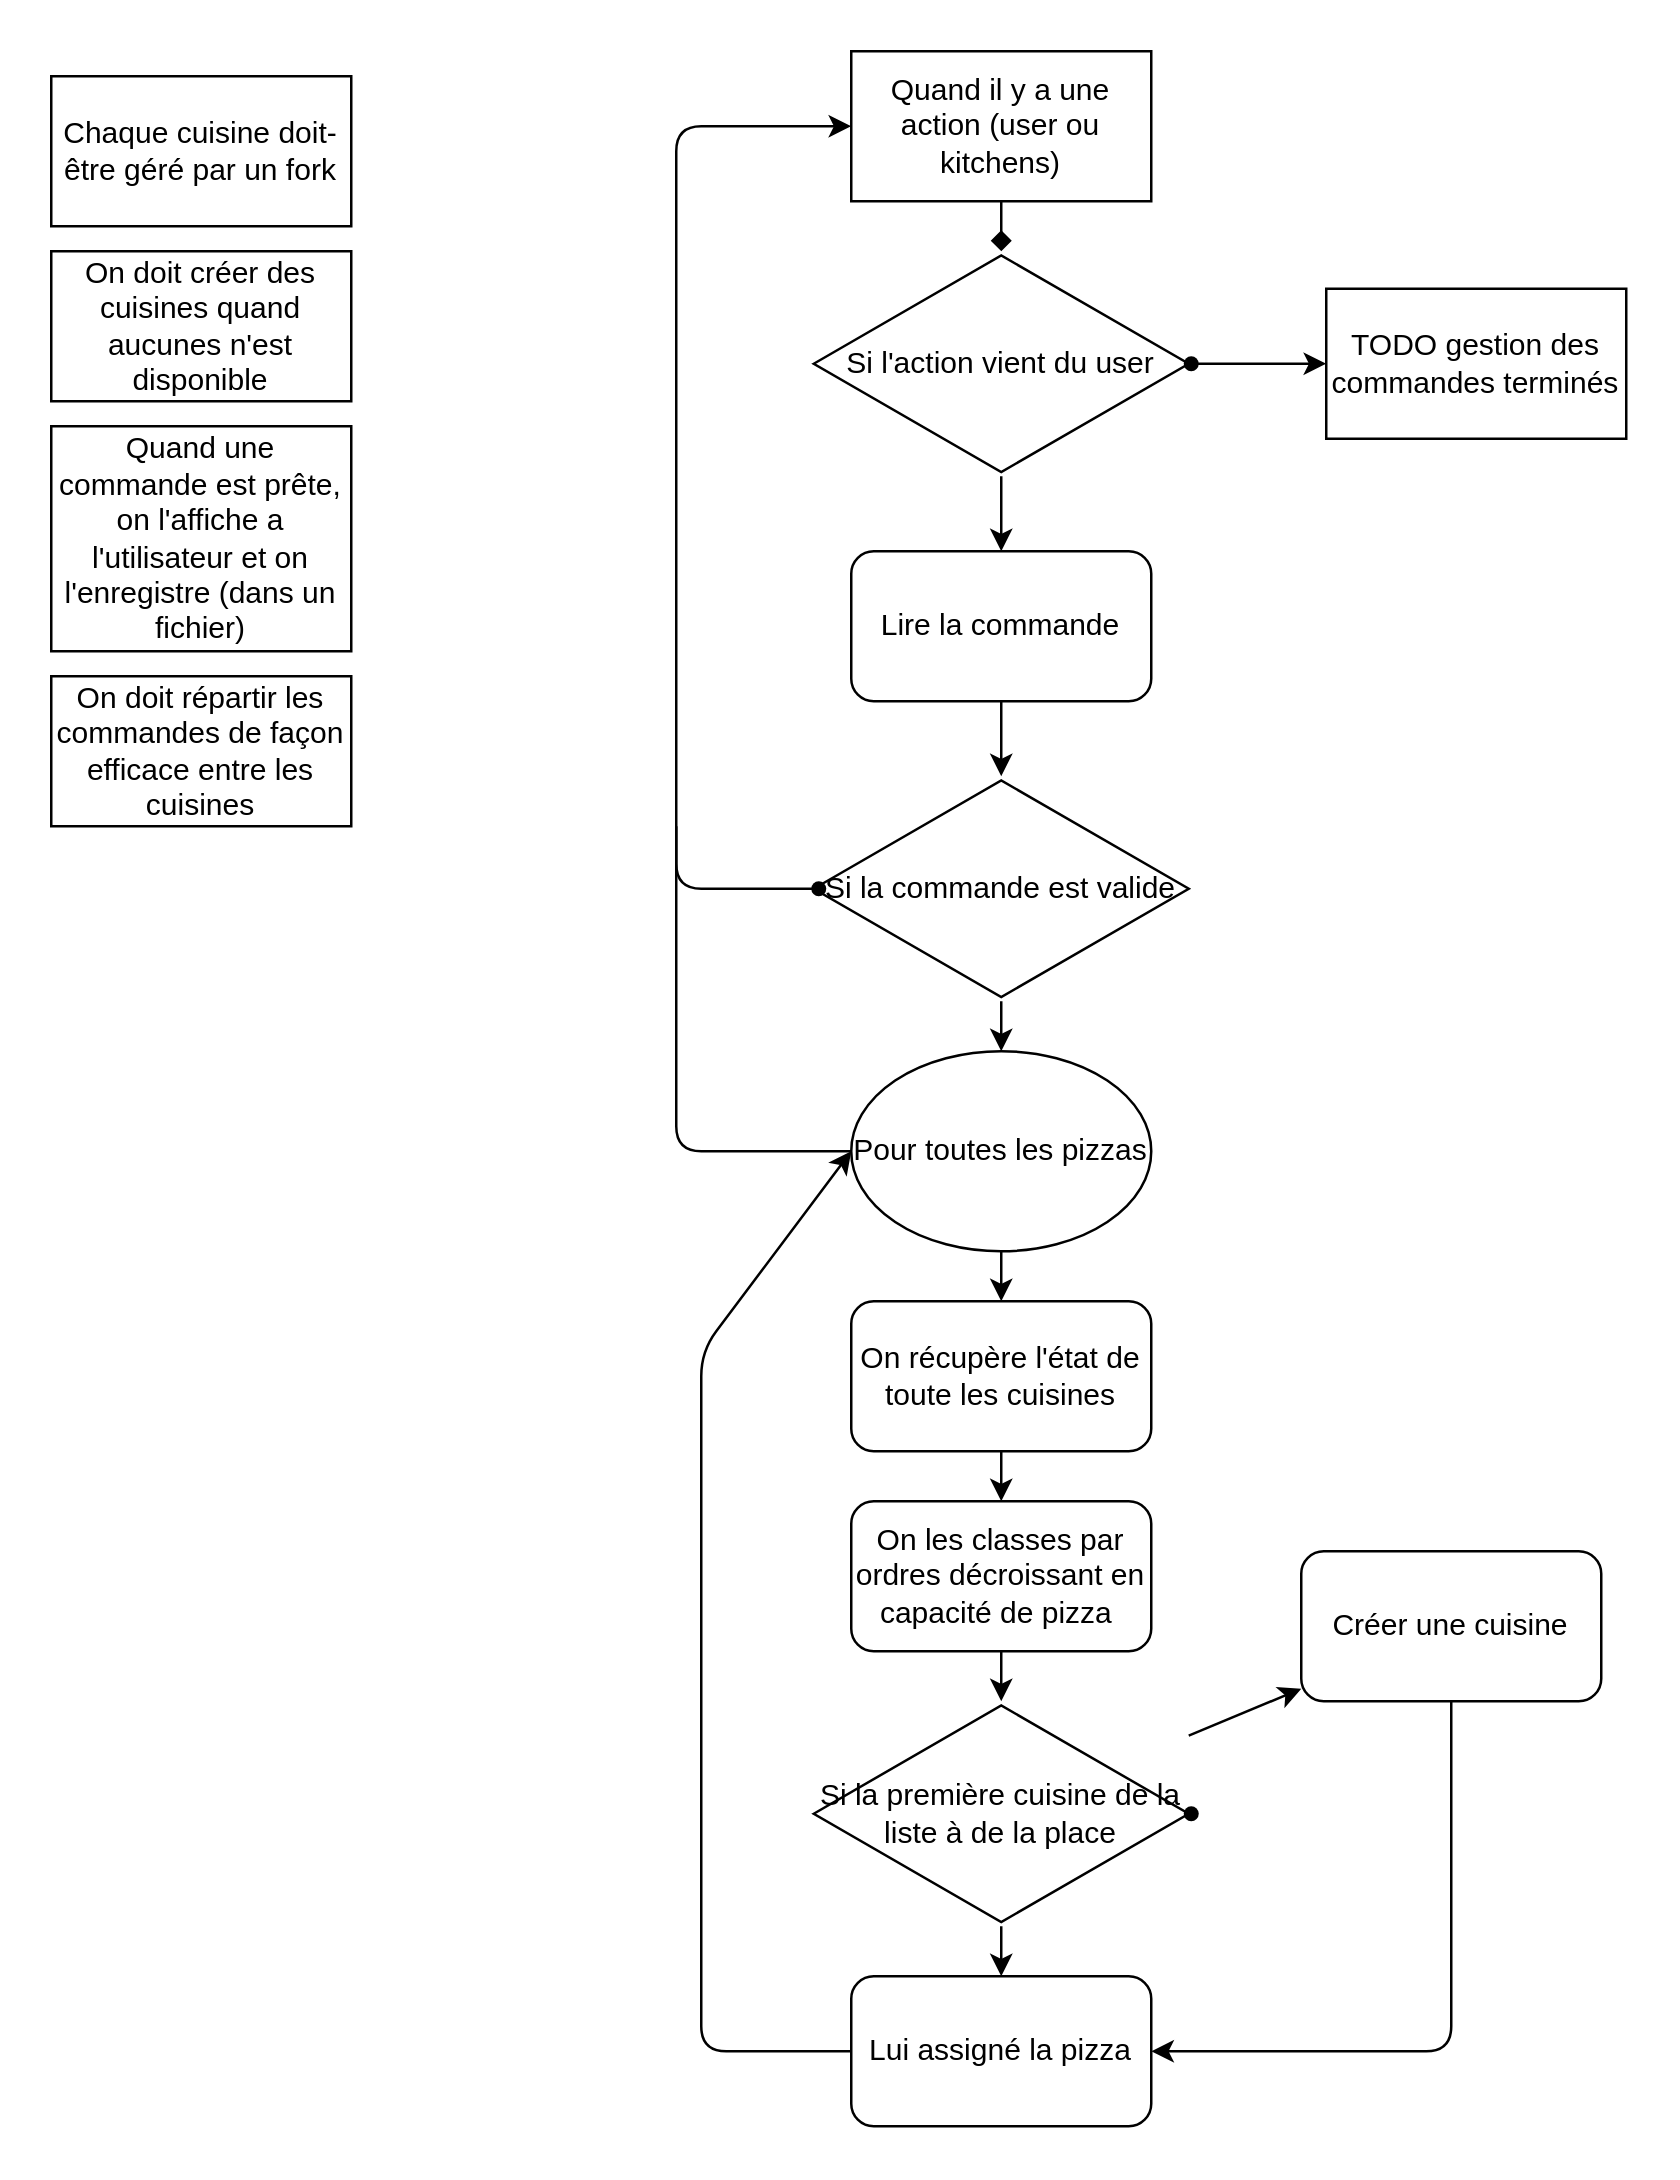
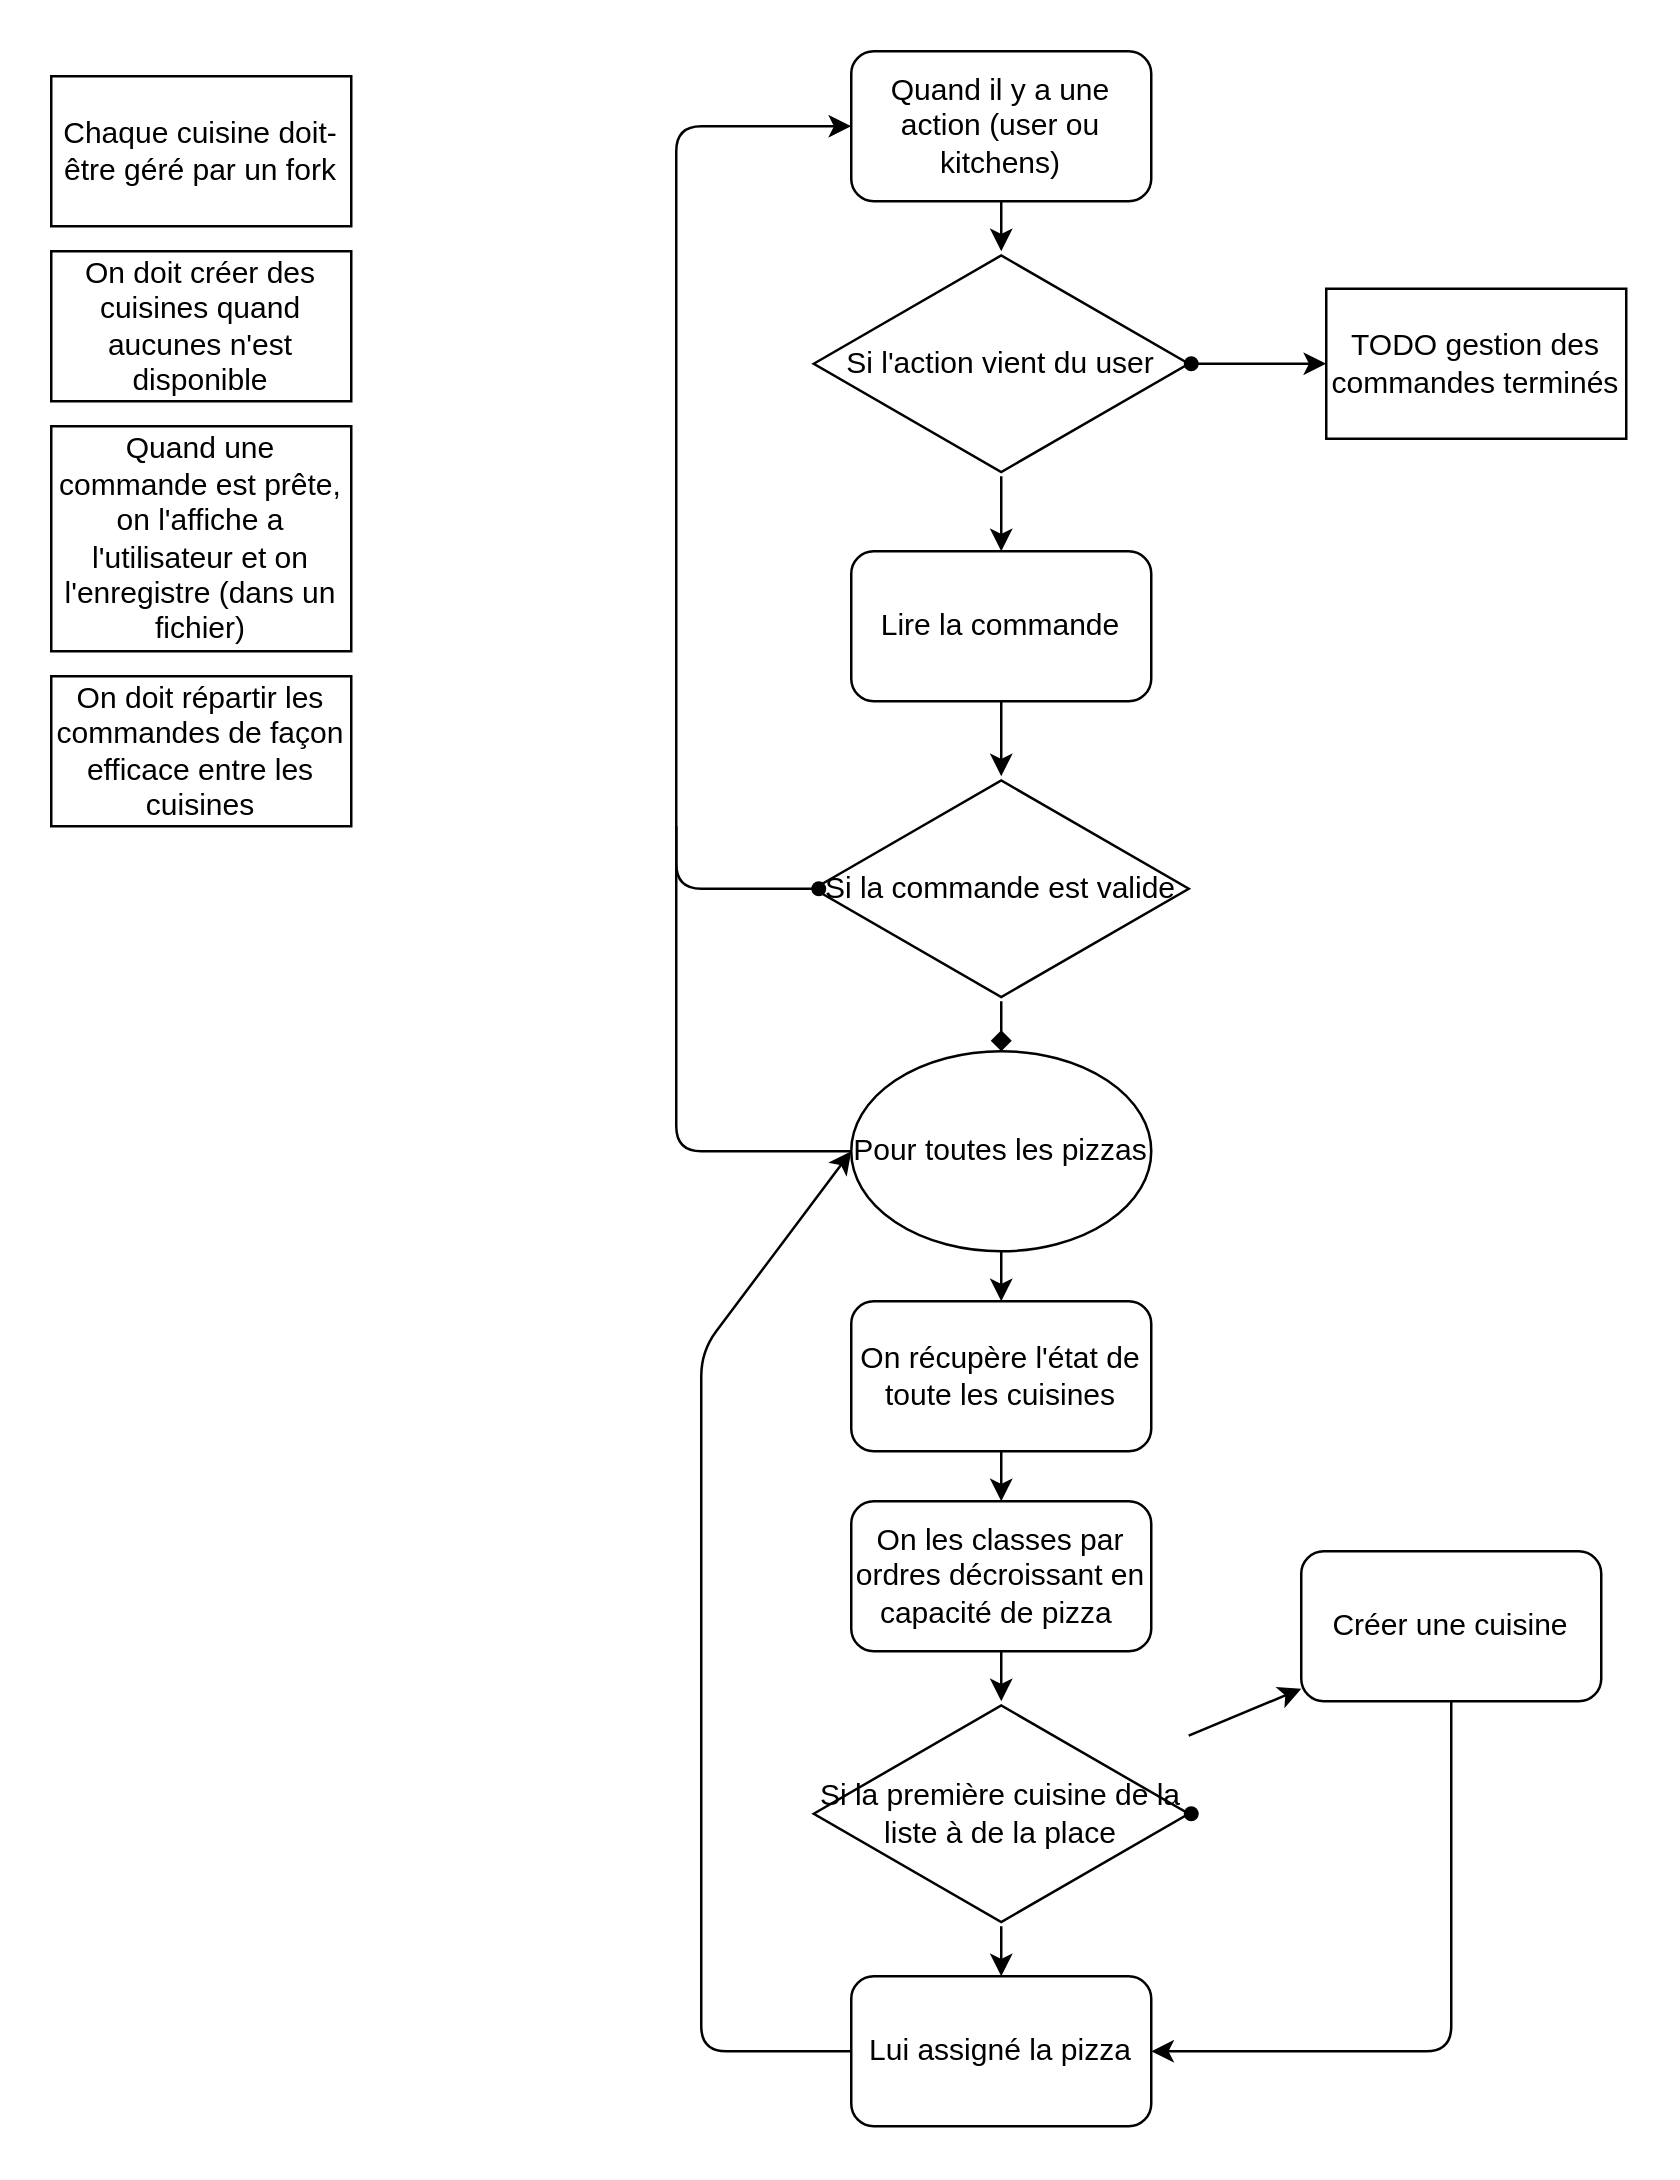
node "Quand il y a une action (user ou kitchens)": shape rectangle -> rounded rectangle
edge "Quand il y a une action (user ou kitchens)" -> "Si l'action vient du user": arrowhead diamond -> classic
edge "Si la commande est valide" -> "Pour toutes les pizzas": arrowhead classic -> diamond
